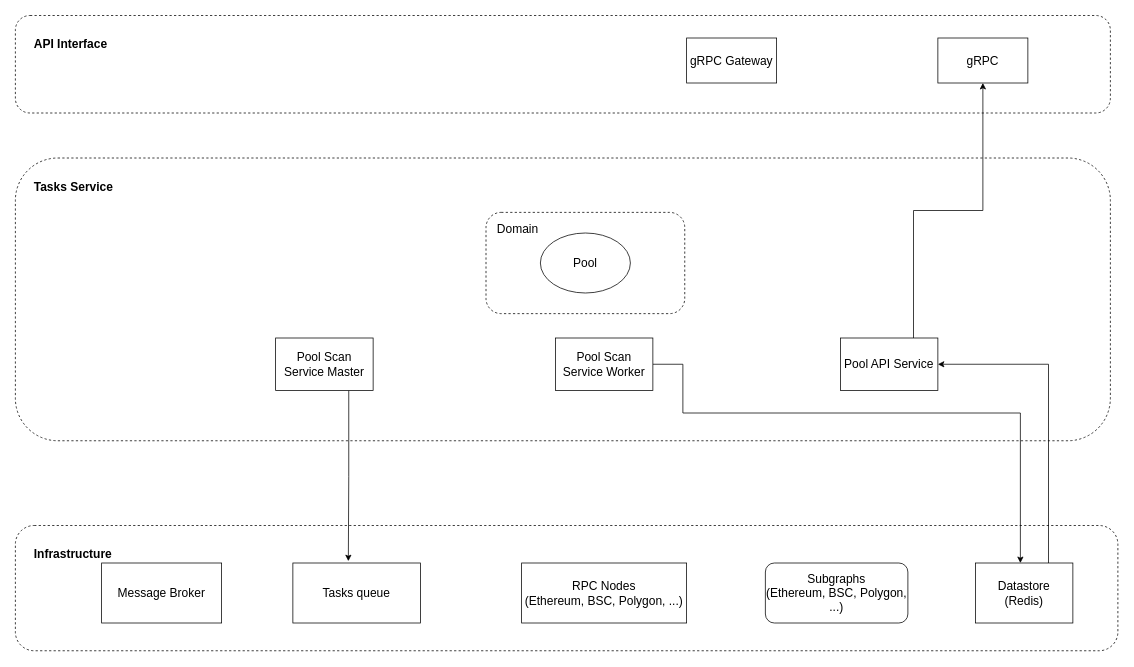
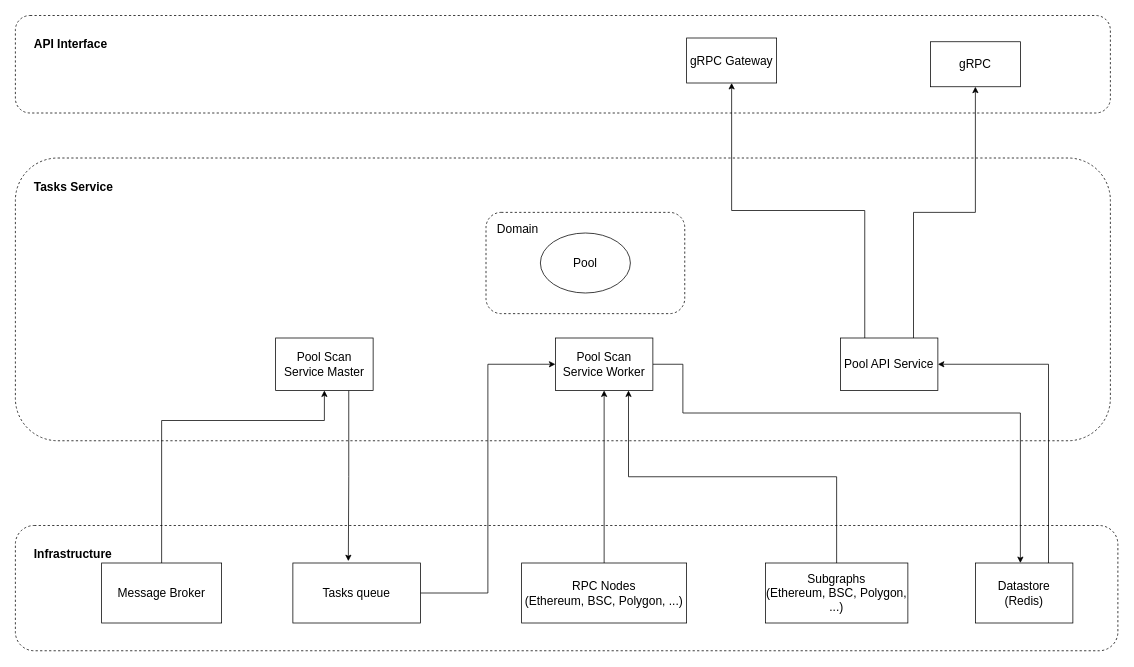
node "gRPC": moved (983, 60) -> (975, 64)
edge "Pool API Service" -> "gRPC Gateway": added
edge "Tasks queue" -> "Pool Scan Service Worker": added
edge "RPC Nodes(Ethereum, BSC, Polygon, ...)" -> "Pool Scan Service Worker": added
edge "Message Broker" -> "Pool Scan Service Master": added
edge "Subgraphs(Ethereum, BSC, Polygon, ...)" -> "Pool Scan Service Worker": added
node "Subgraphs(Ethereum, BSC, Polygon, ...)": shape rounded rectangle -> rectangle
